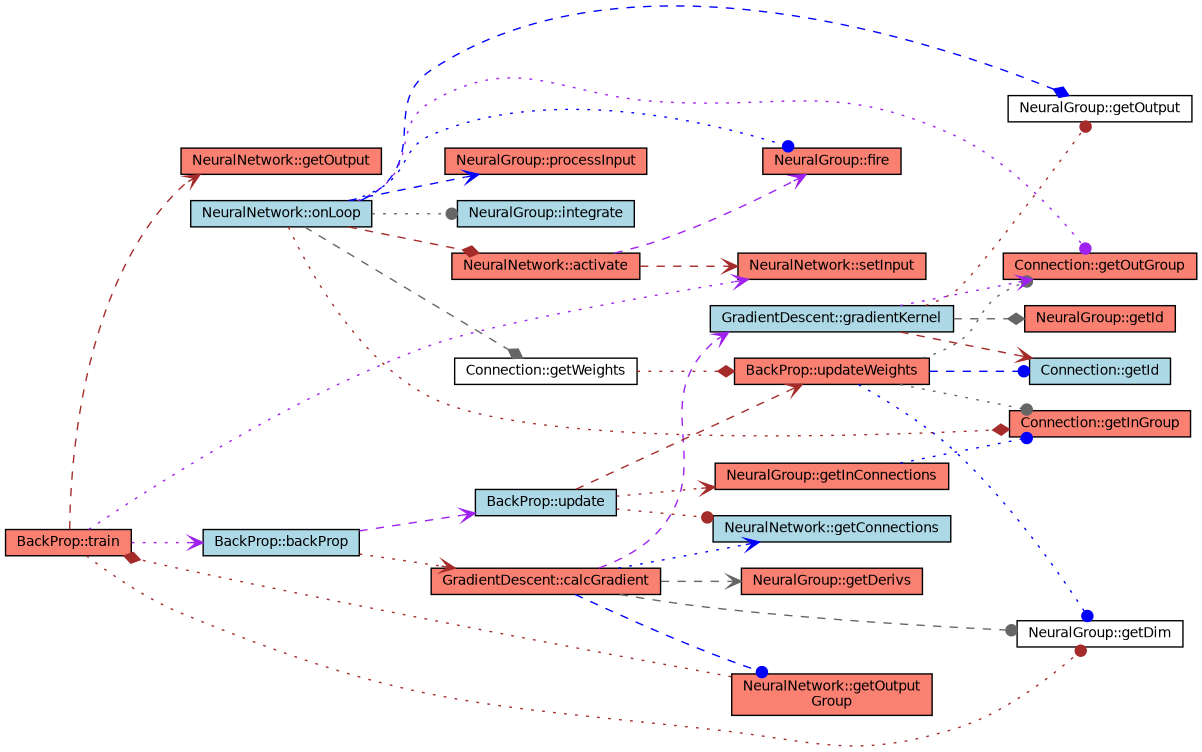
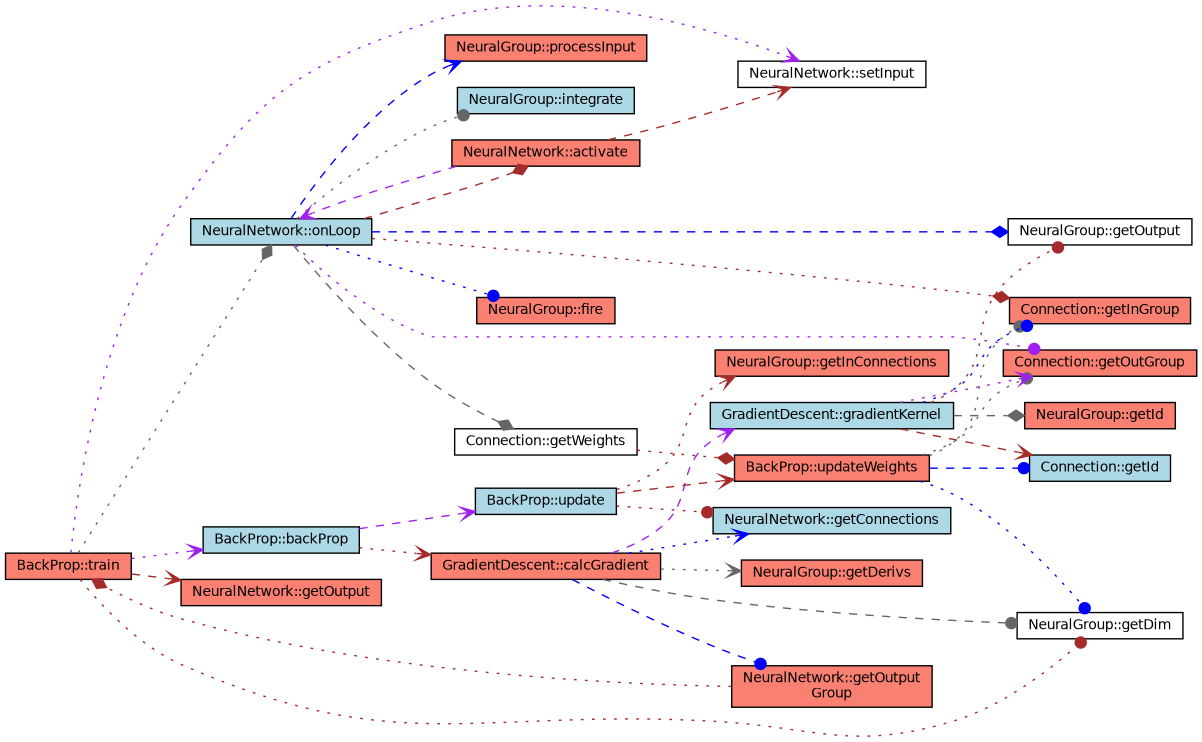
edge "NeuralNetwork::activate" -> "NeuralGroup::fire": now "NeuralNetwork::activate" -> "NeuralNetwork::onLoop"
node "NeuralNetwork::setInput": fillcolor salmon -> white
edge "BackProp::train" -> "NeuralNetwork::onLoop": added
edge "NeuralGroup::getInConnections" -> "Connection::getInGroup": now "GradientDescent::gradientKernel" -> "Connection::getInGroup"
edge "GradientDescent::calcGradient" -> "NeuralGroup::getDerivs": style dashed -> dotted
